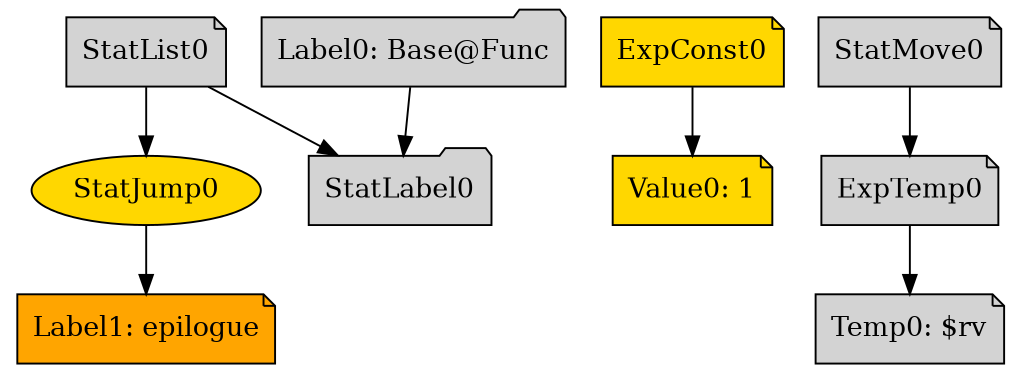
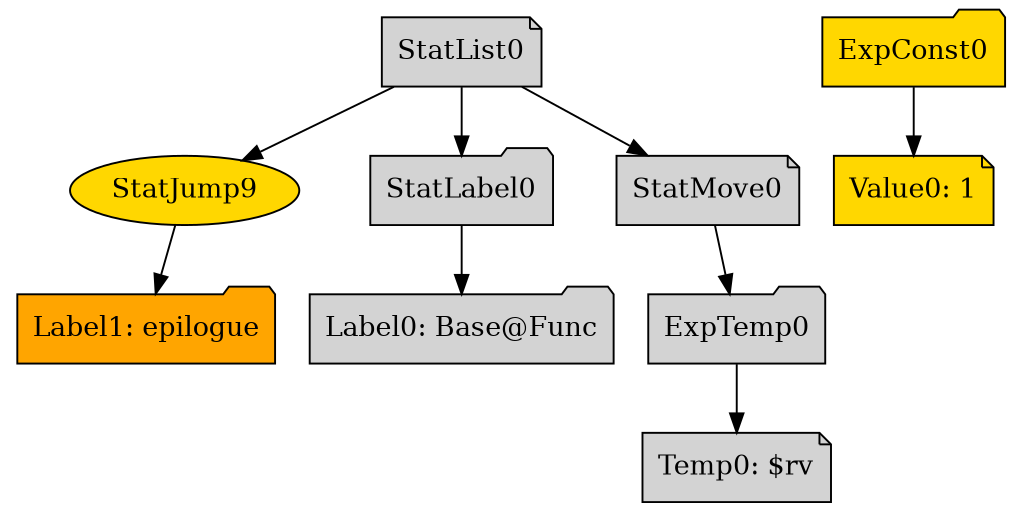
node "ExpConst0": shape note -> folder
edge "Label0: Base@Func" -> "StatLabel0": reversed
edge "StatList0" -> "StatMove0": added
node "StatJump0": label "StatJump0" -> "StatJump9"
node "ExpTemp0": shape note -> folder
node "Label1: epilogue": shape note -> folder
